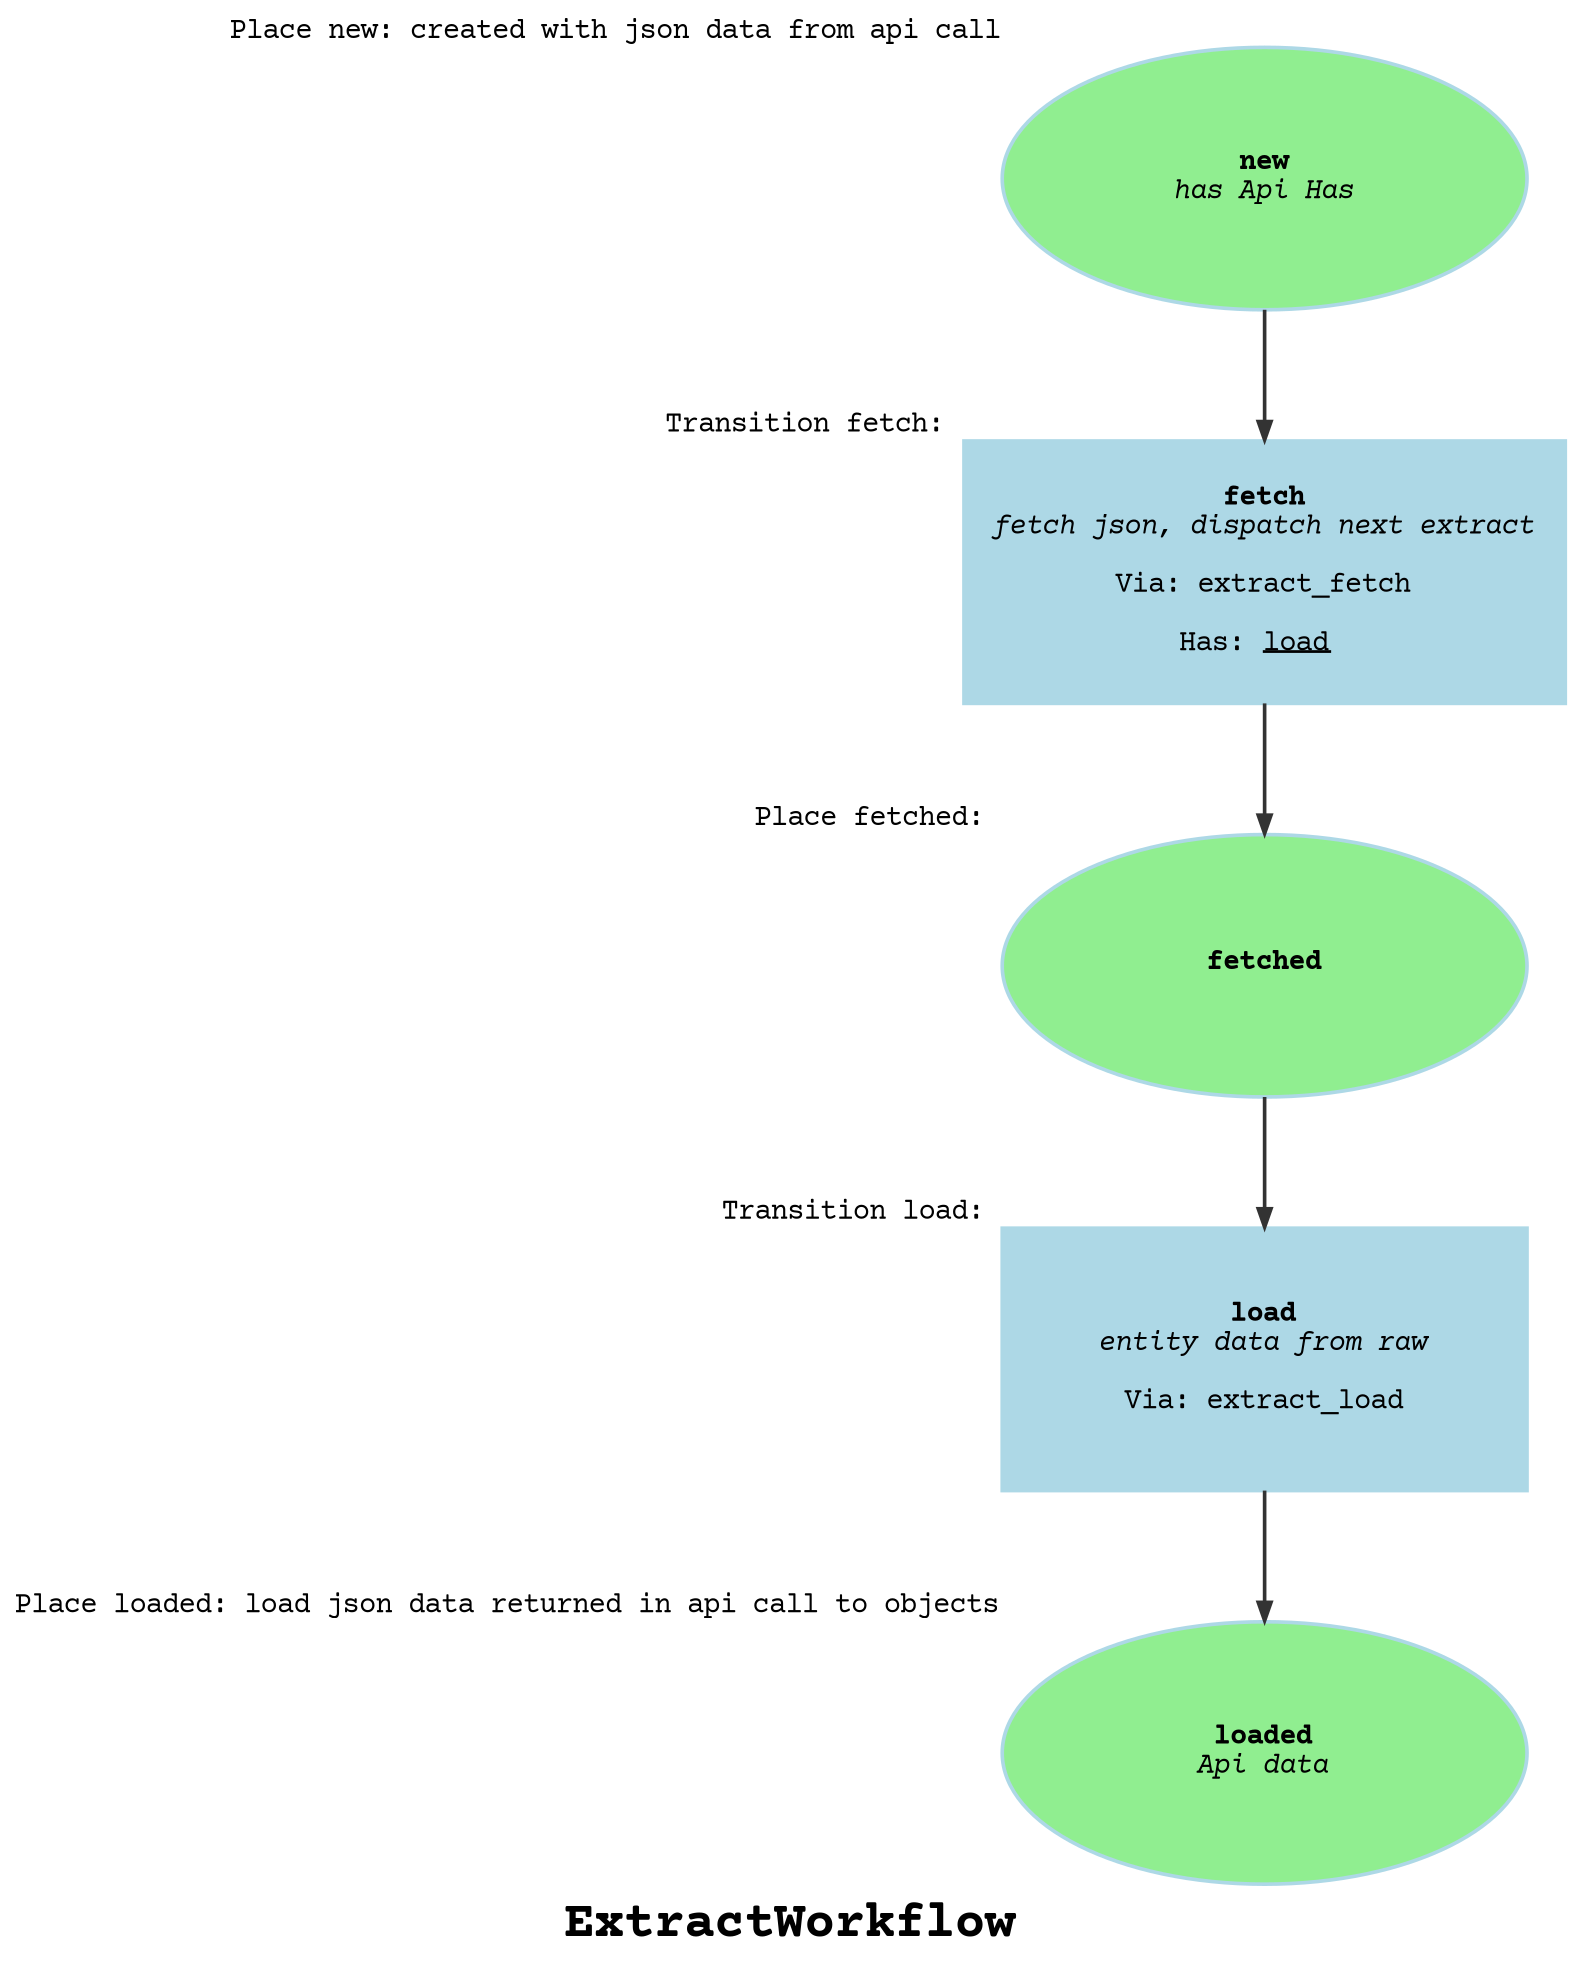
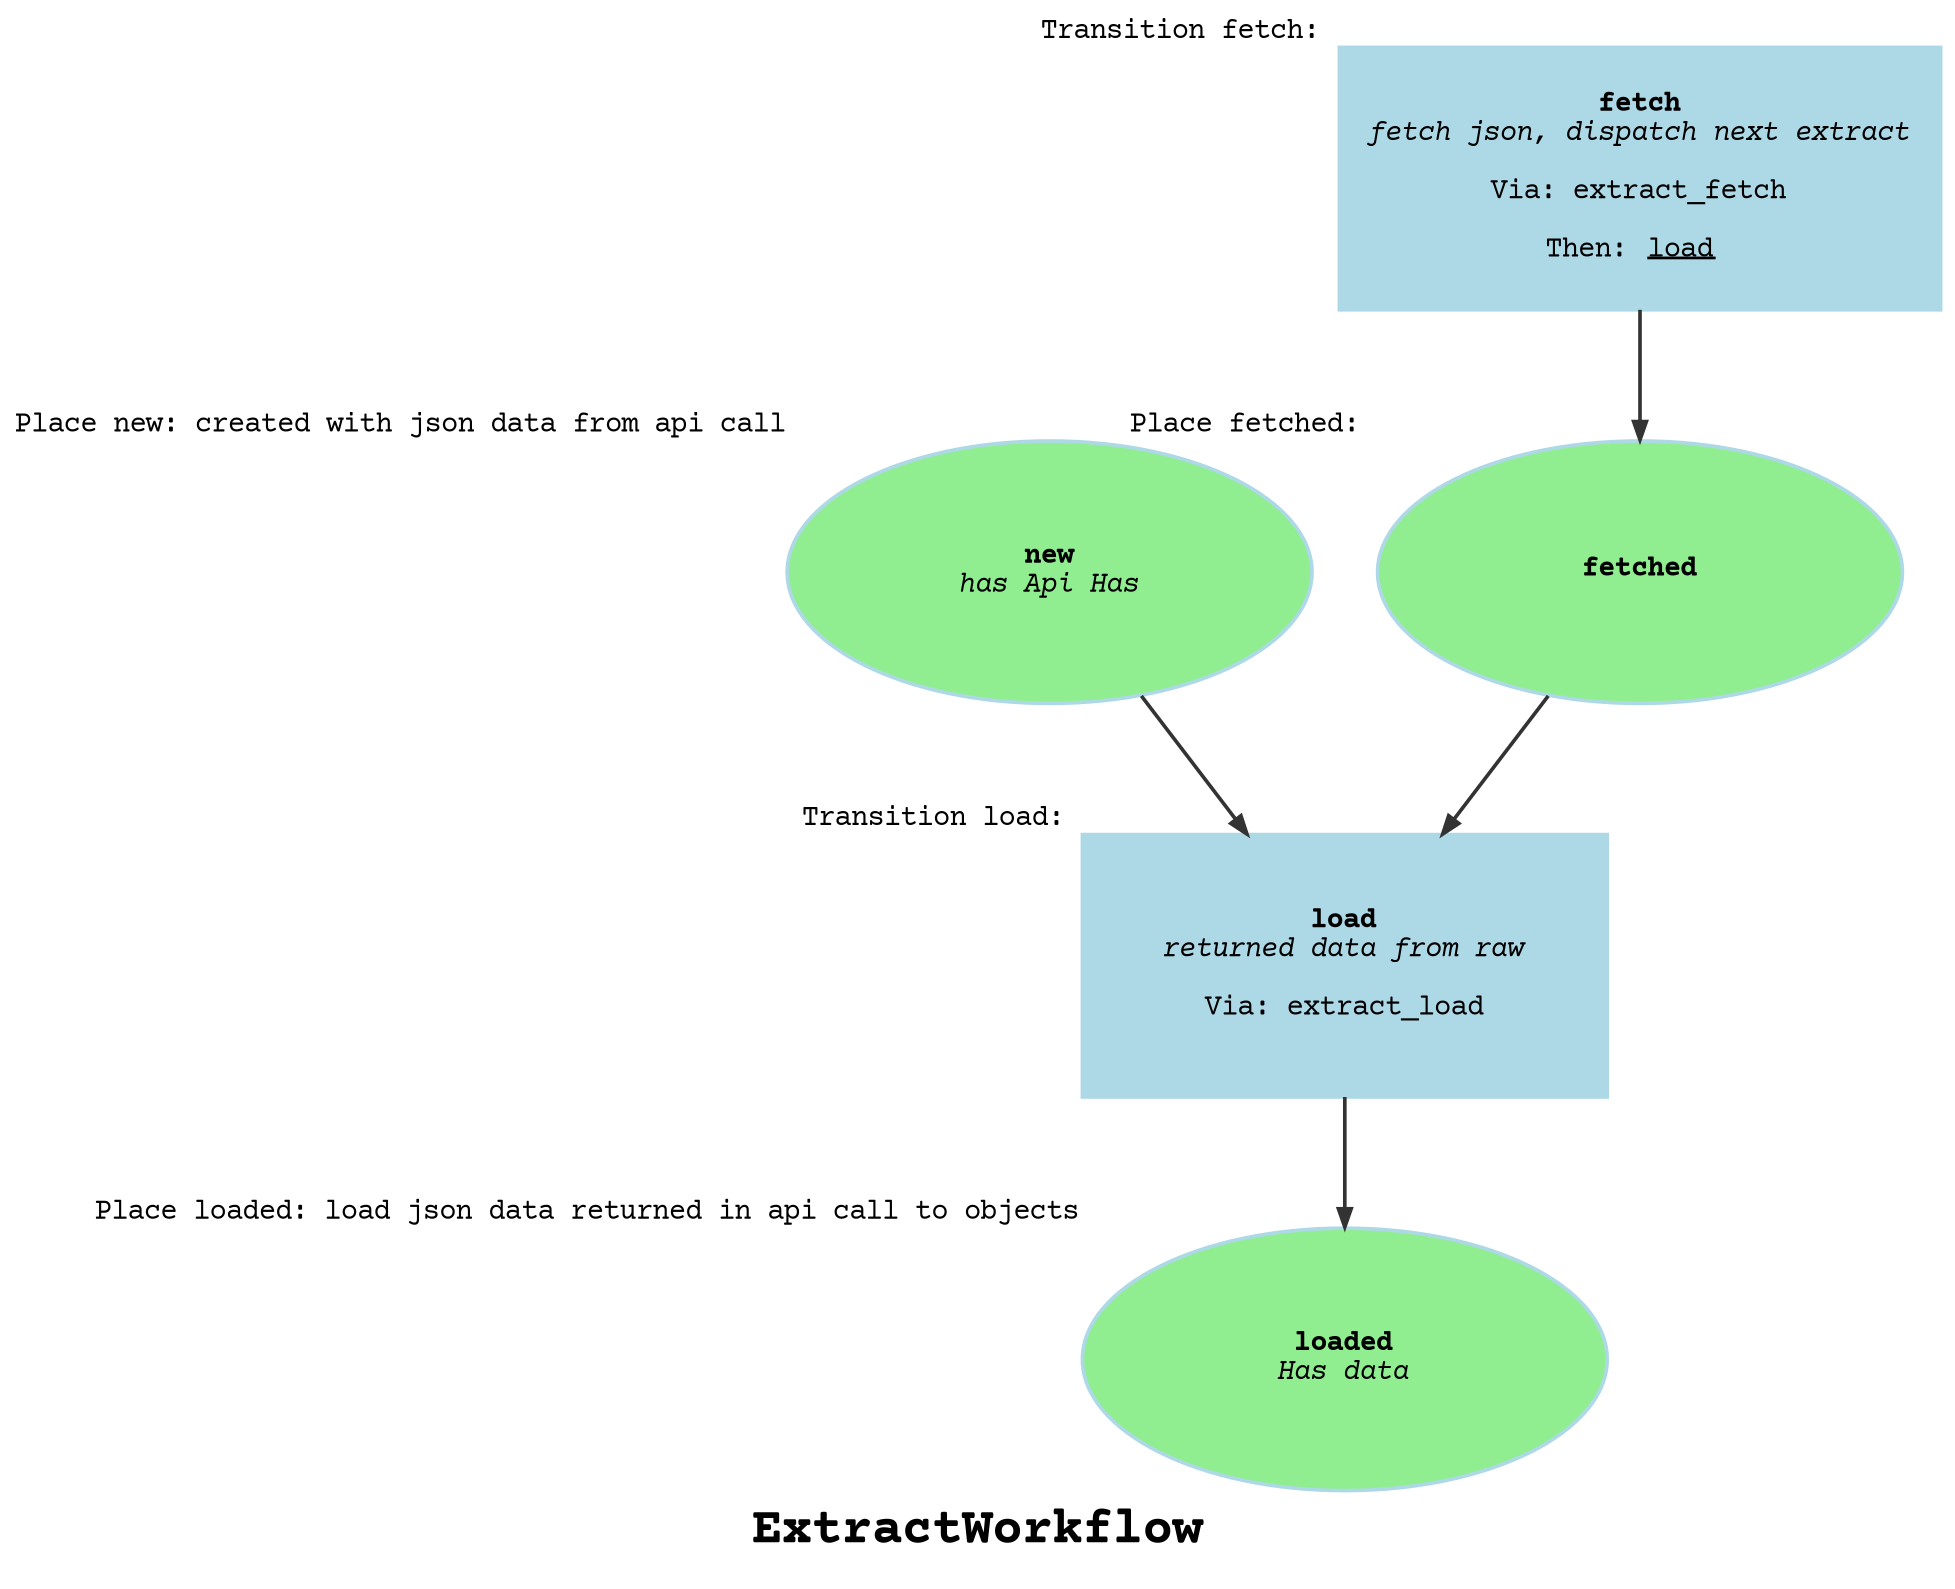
edge "new" -> "fetch": now "new" -> "load"
node "fetch": text "Has:" -> "Then:"
node "load": text "entity data from raw" -> "returned data from raw"
node "loaded": text "Api data" -> "Has data"
